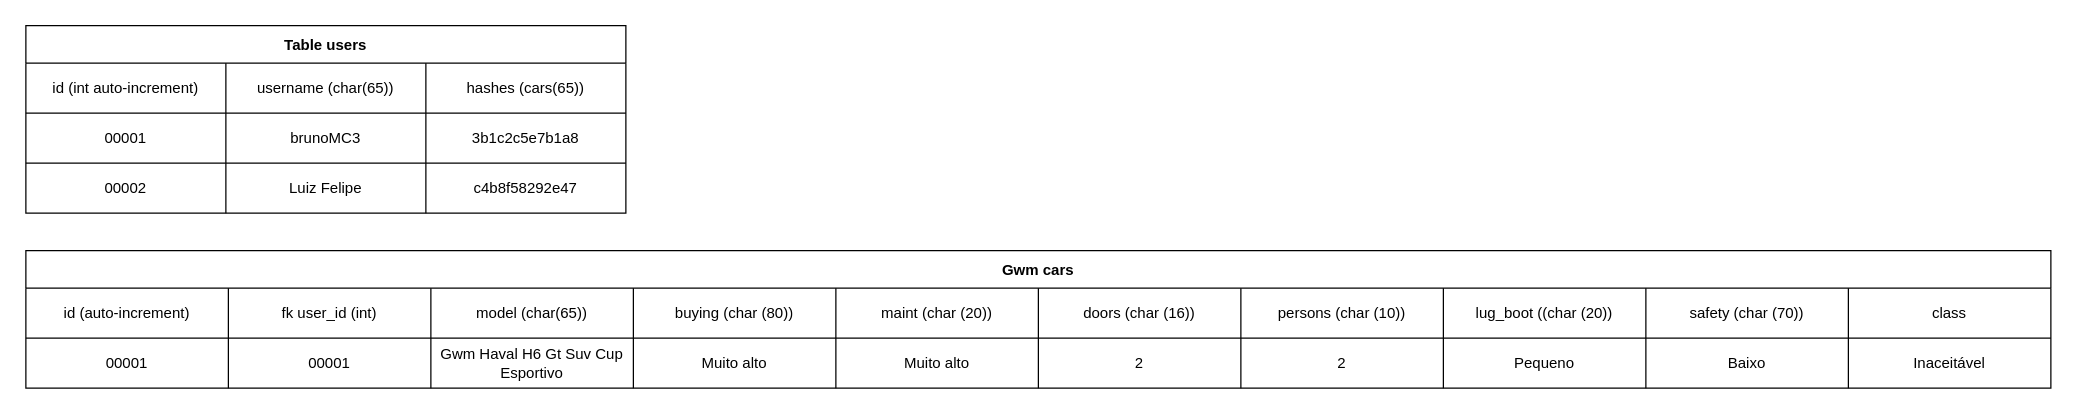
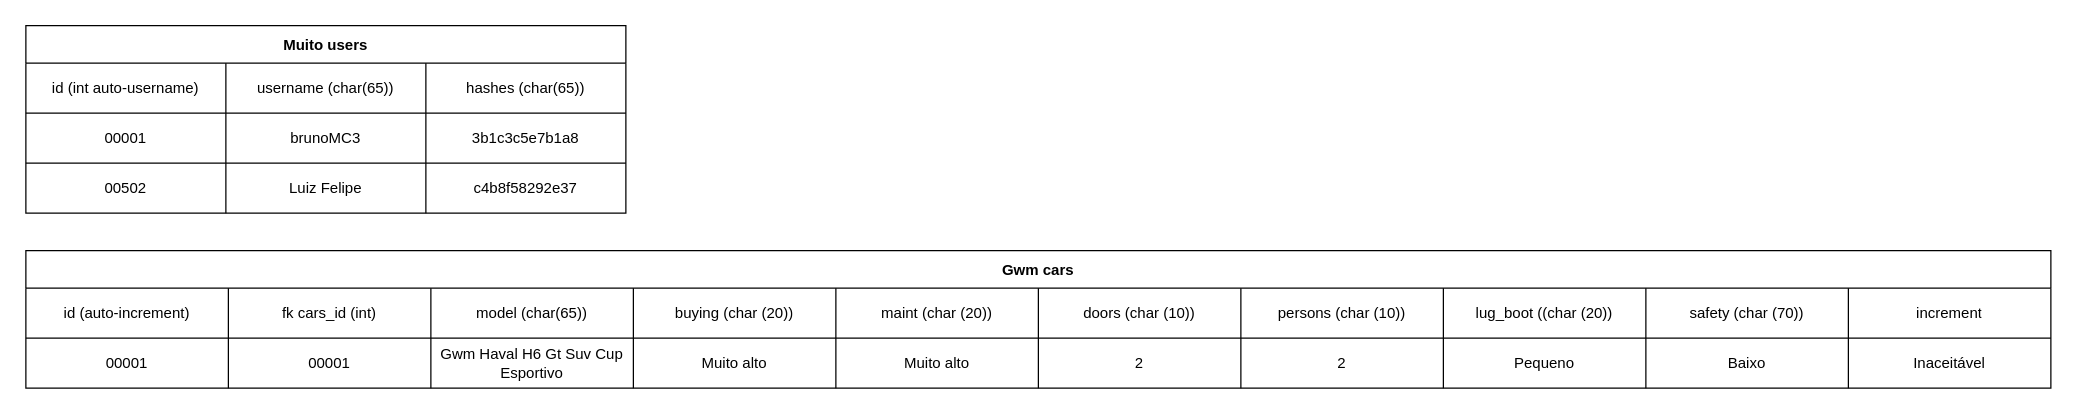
node "Table users": label "Table users" -> "Muito users"
node "id (int auto-increment)": label "id (int auto-increment)" -> "id (int auto-username)"
node "hashes (cars(65))": label "hashes (cars(65))" -> "hashes (char(65))"
node "3b1c2c5e7b1a8": label "3b1c2c5e7b1a8" -> "3b1c3c5e7b1a8"
node "00002": label "00002" -> "00502"
node "c4b8f58292e47": label "c4b8f58292e47" -> "c4b8f58292e37"
node "fk user_id (int)": label "fk user_id (int)" -> "fk cars_id (int)"
node "buying (char (80))": label "buying (char (80))" -> "buying (char (20))"
node "doors (char (16))": label "doors (char (16))" -> "doors (char (10))"
node "class": label "class" -> "increment"
